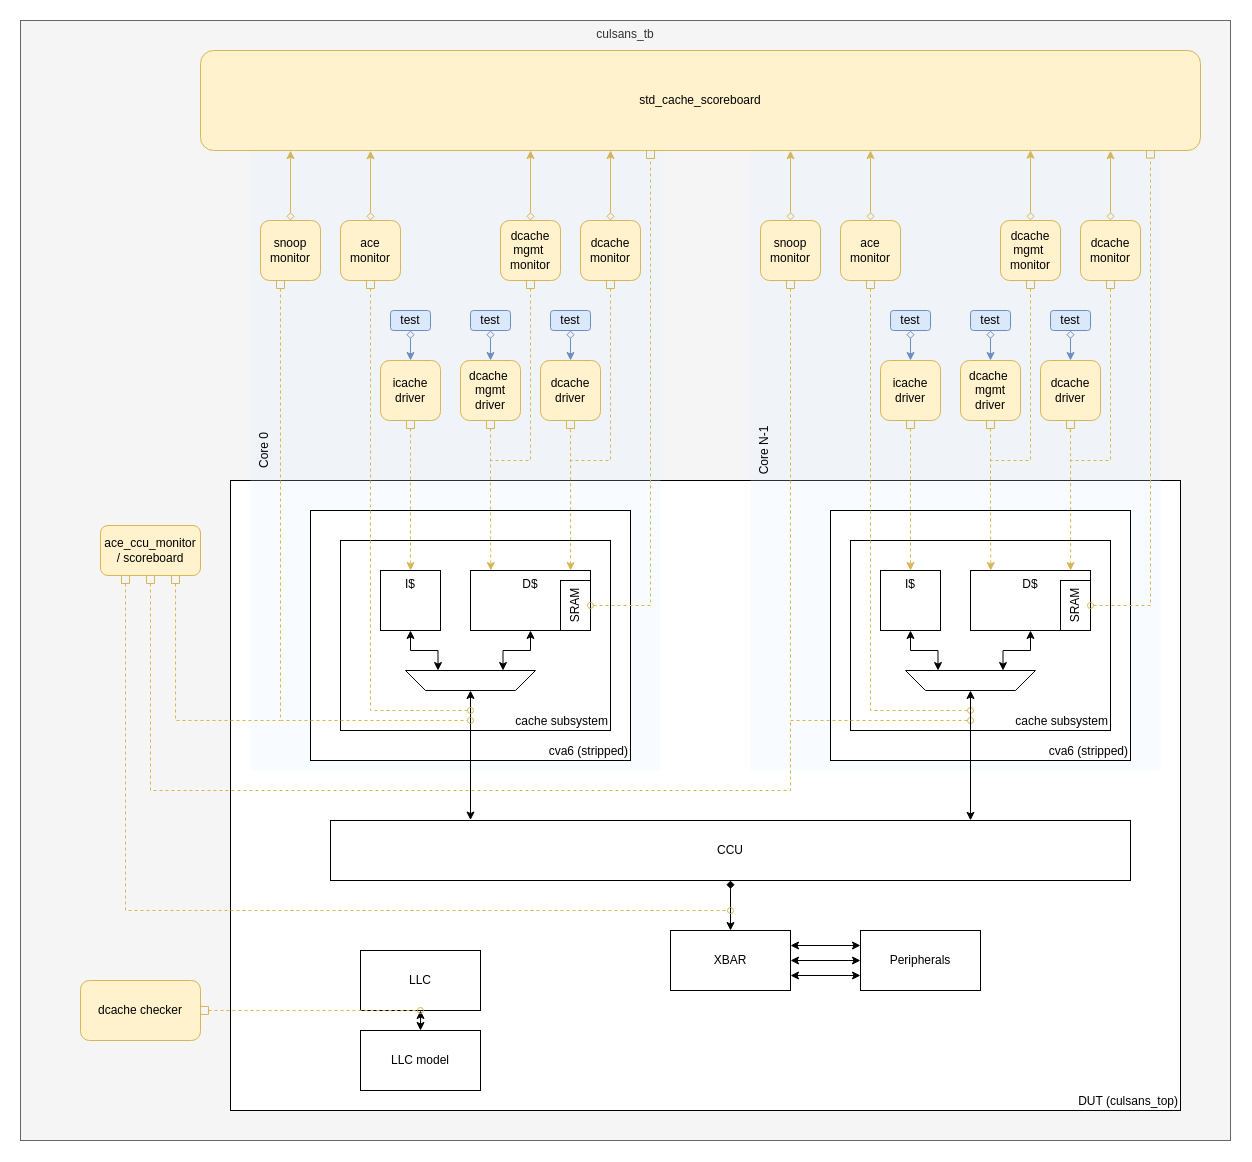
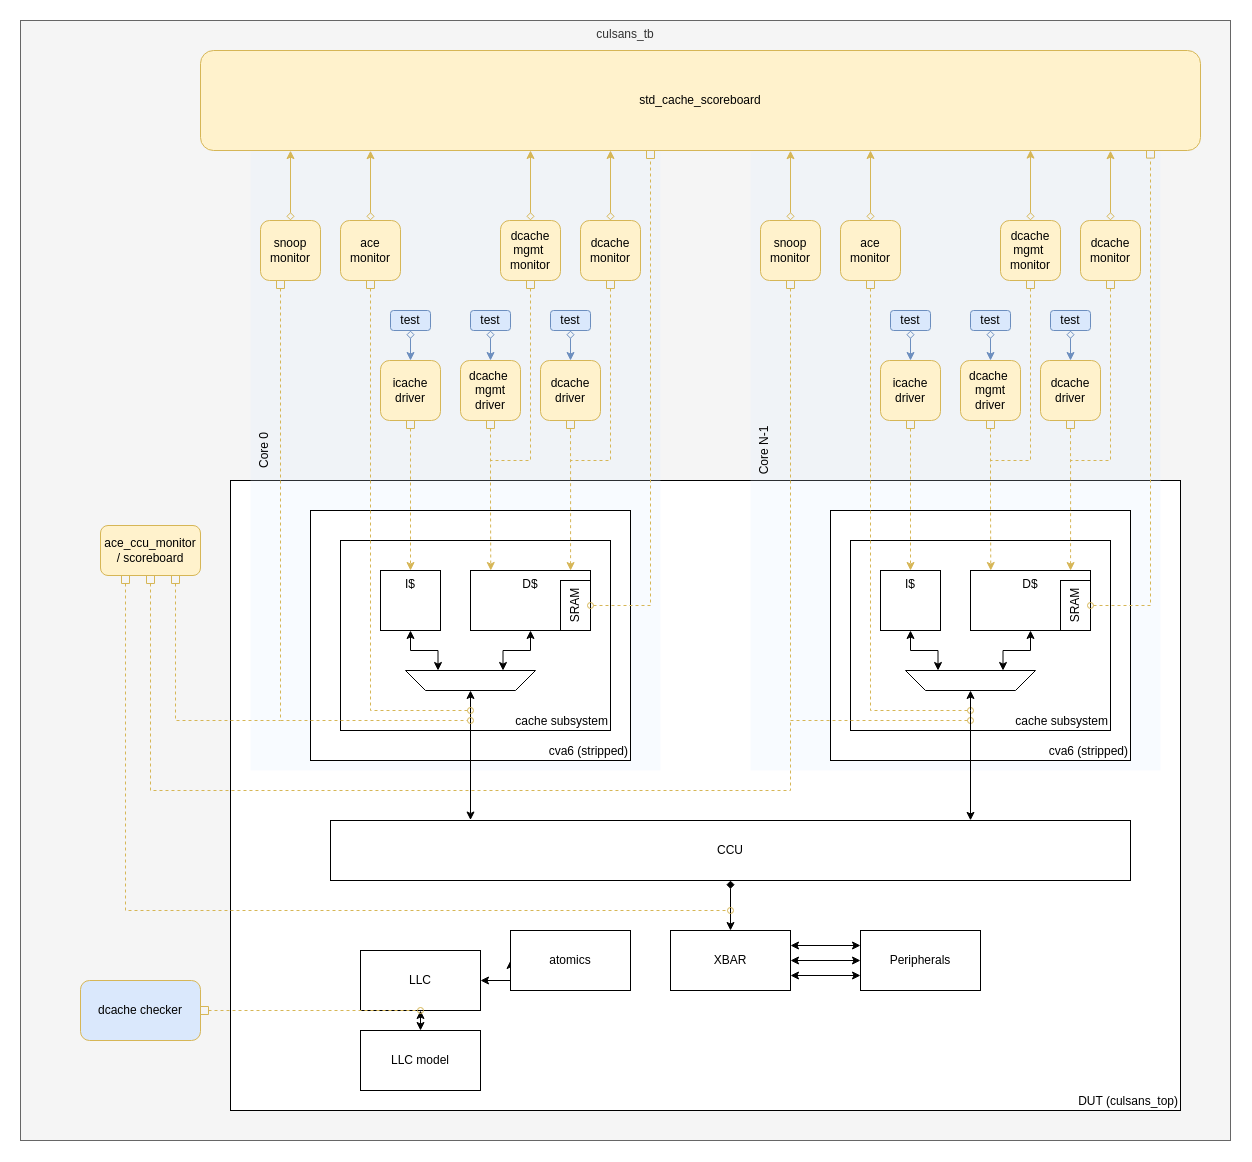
node "atomics": added
edge "atomics" -- "LLC": added
node "dcache checker": fillcolor #fff2cc -> #dae8fc
